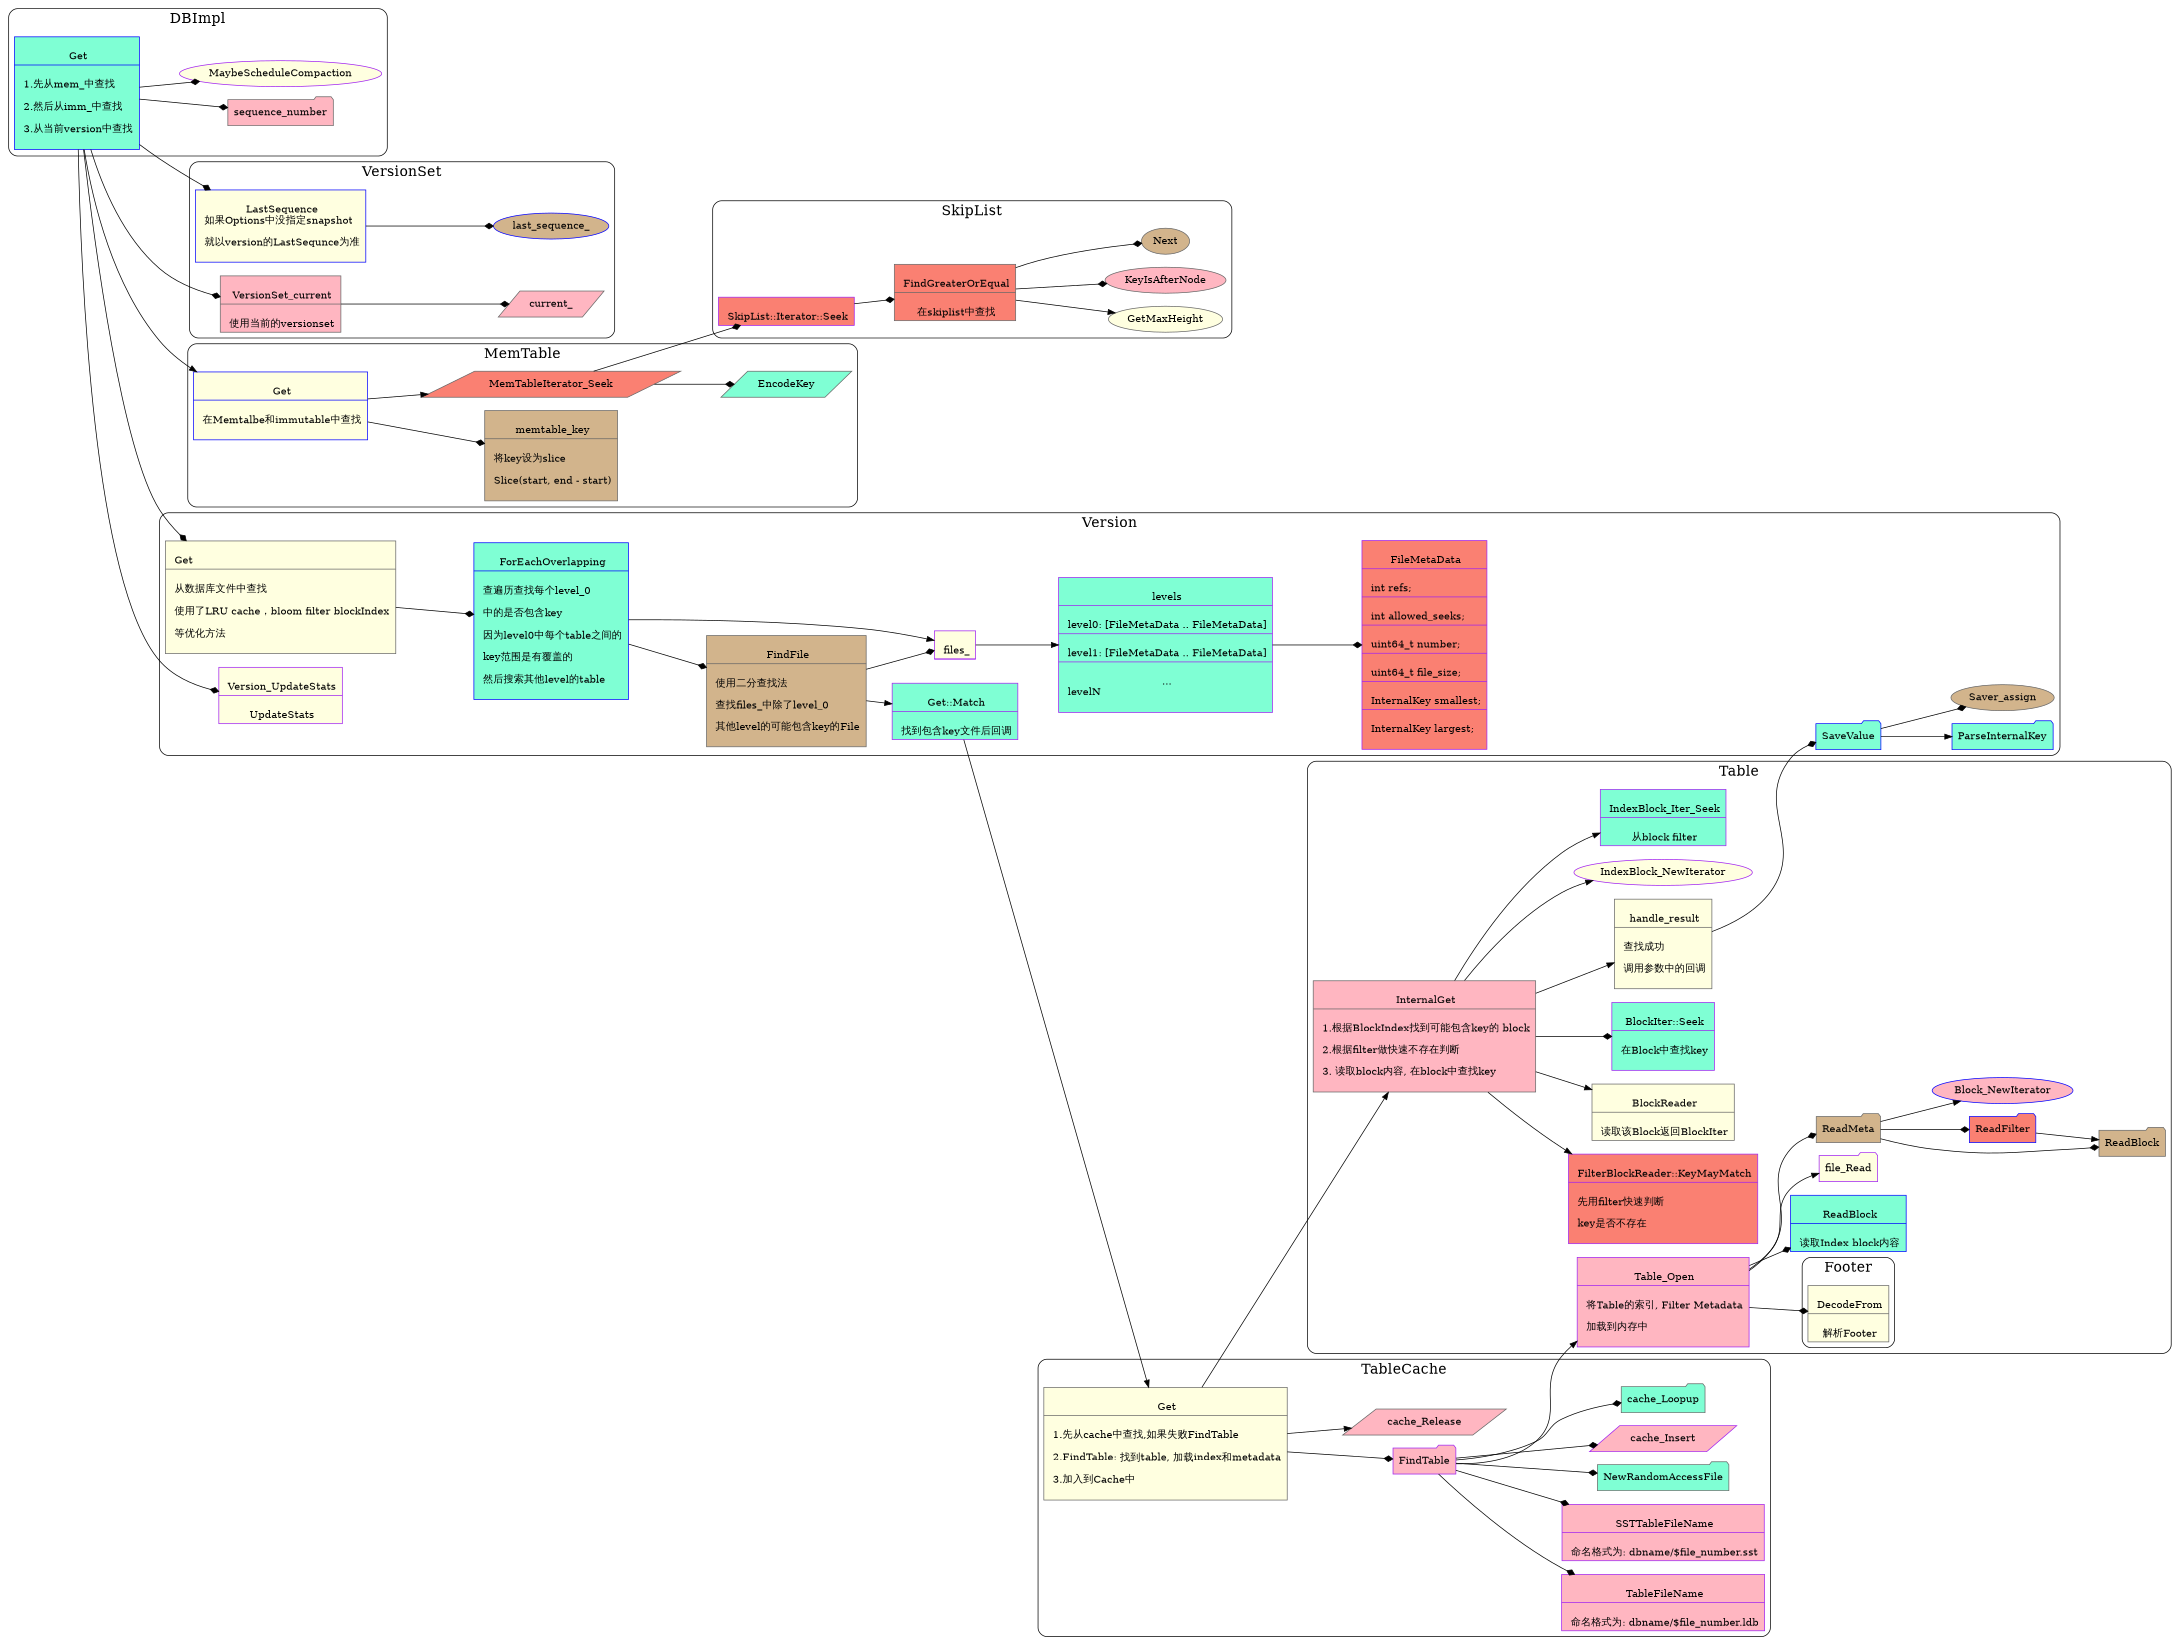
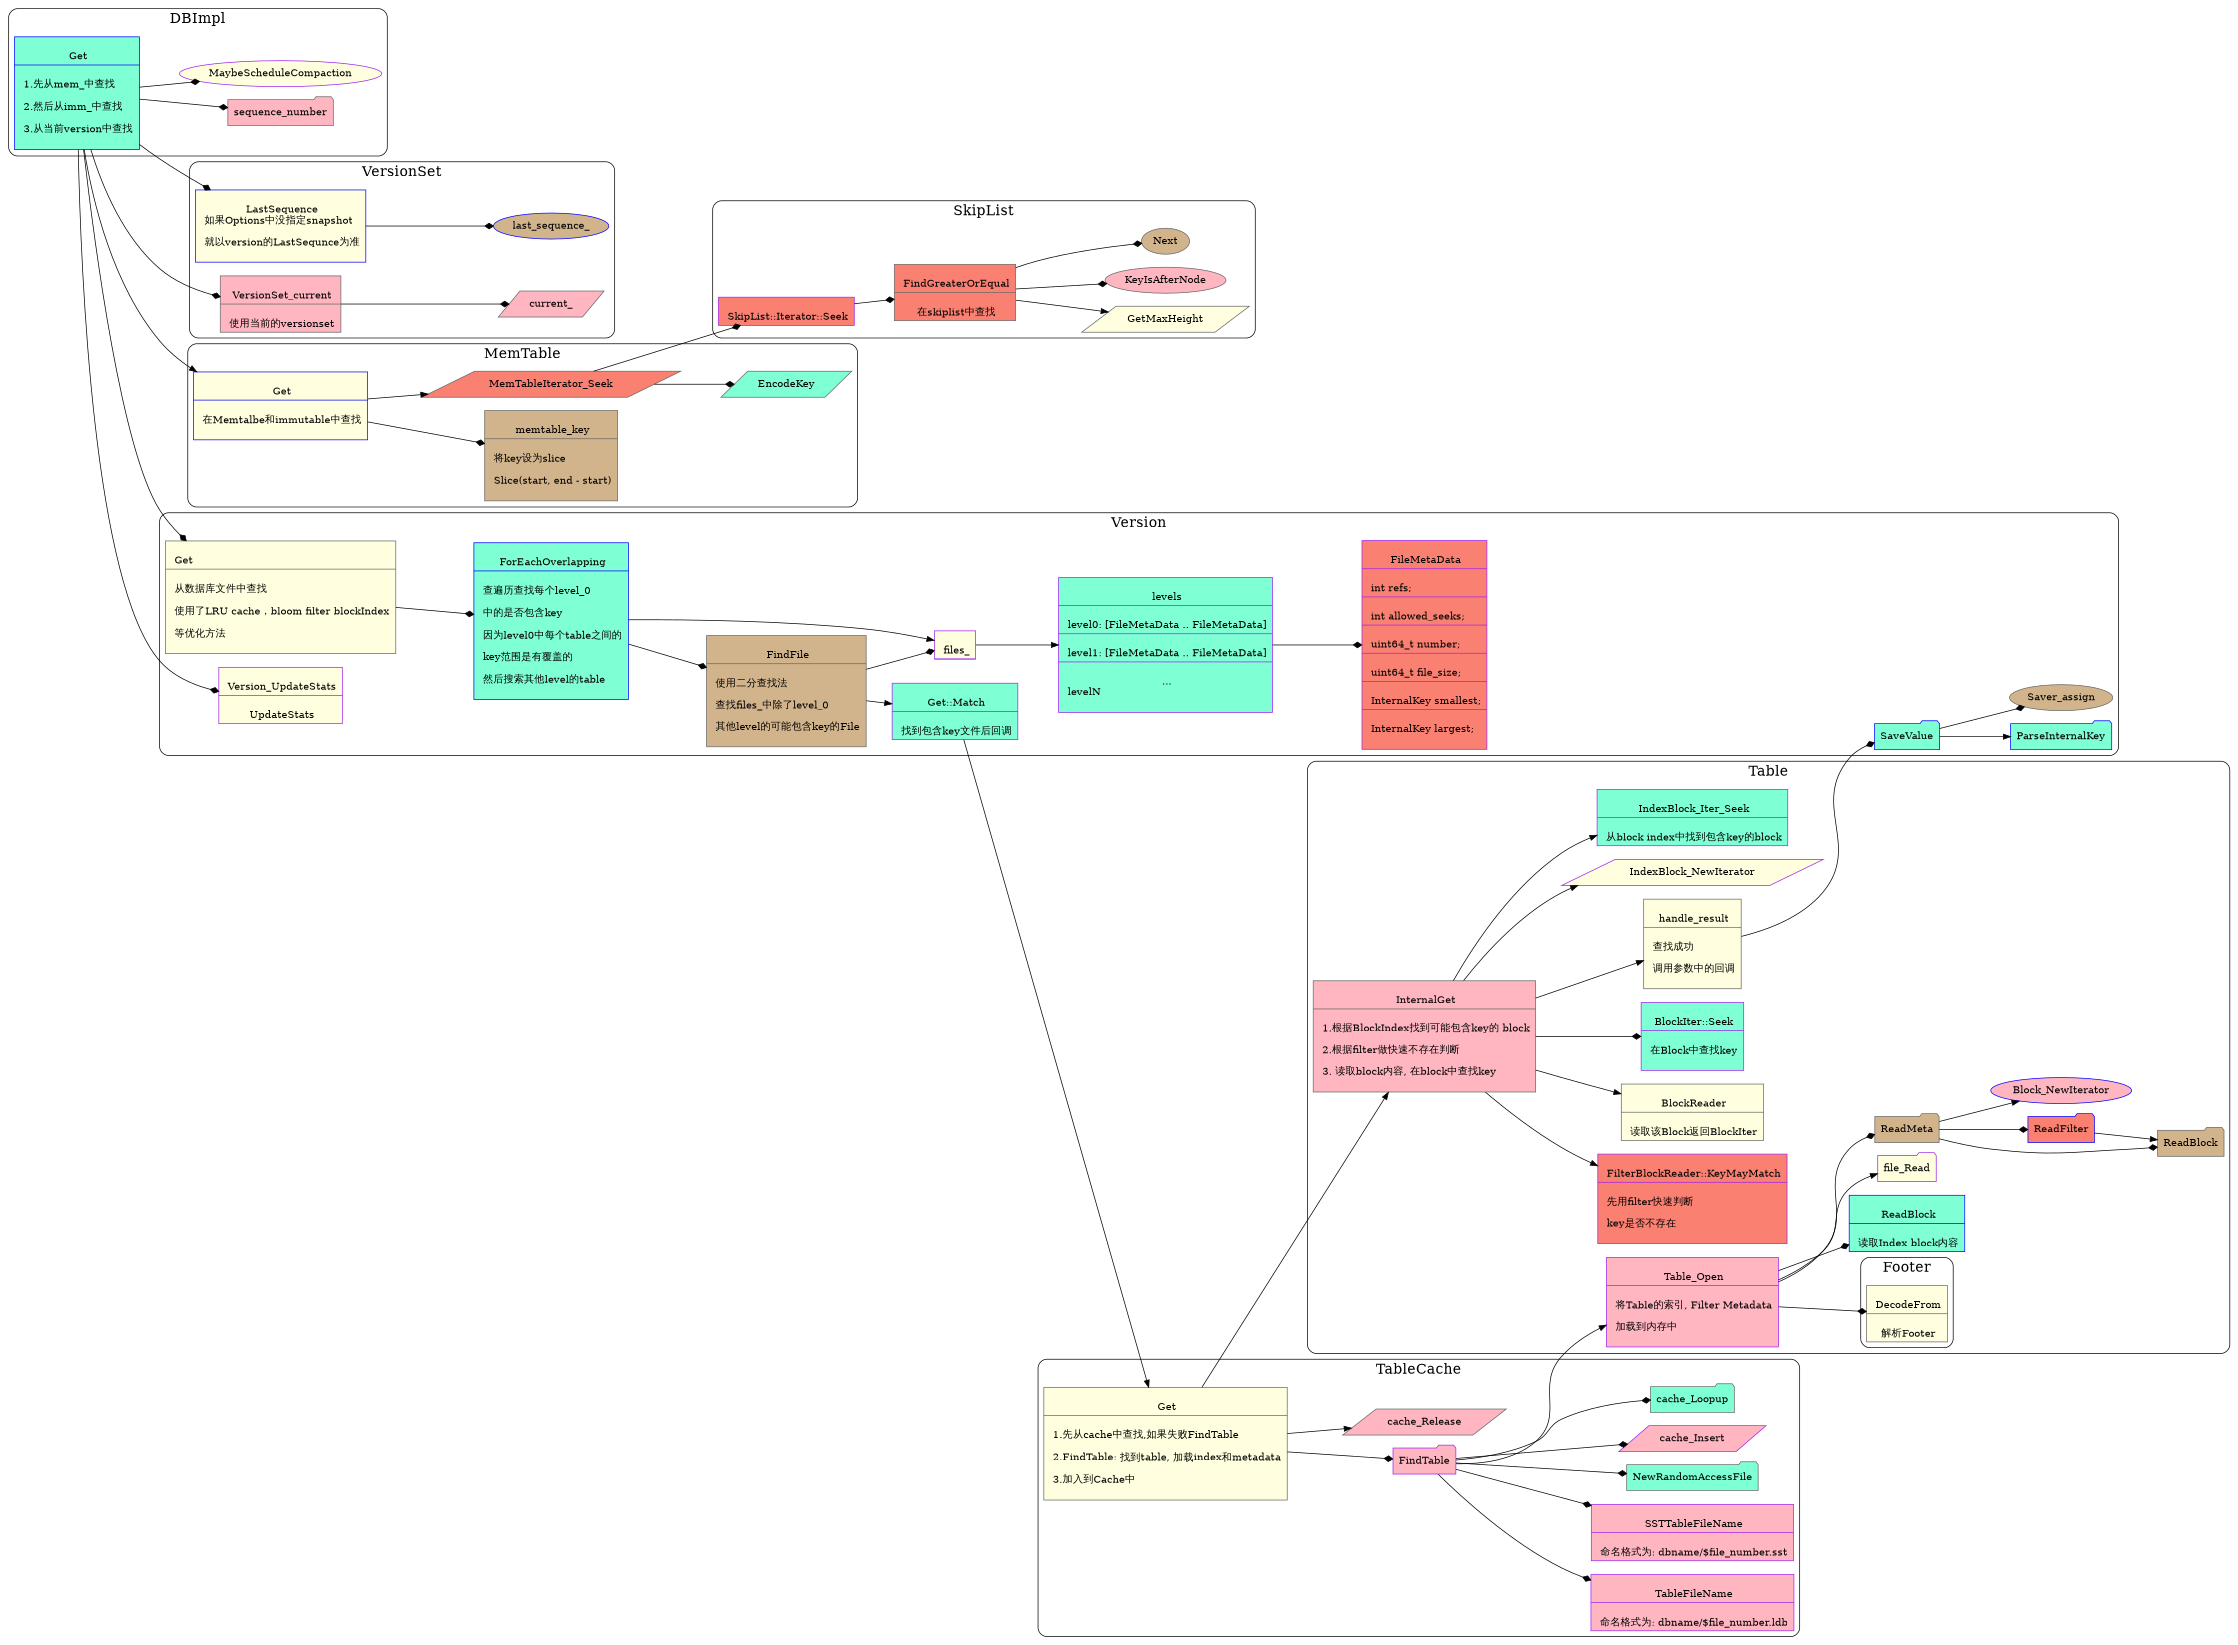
node "GetMaxHeight": shape ellipse -> parallelogram
node "IndexBlock_Iter_Seek": text "从block filter" -> "从block index中找到包含key的block"
node "IndexBlock_NewIterator": shape ellipse -> parallelogram
